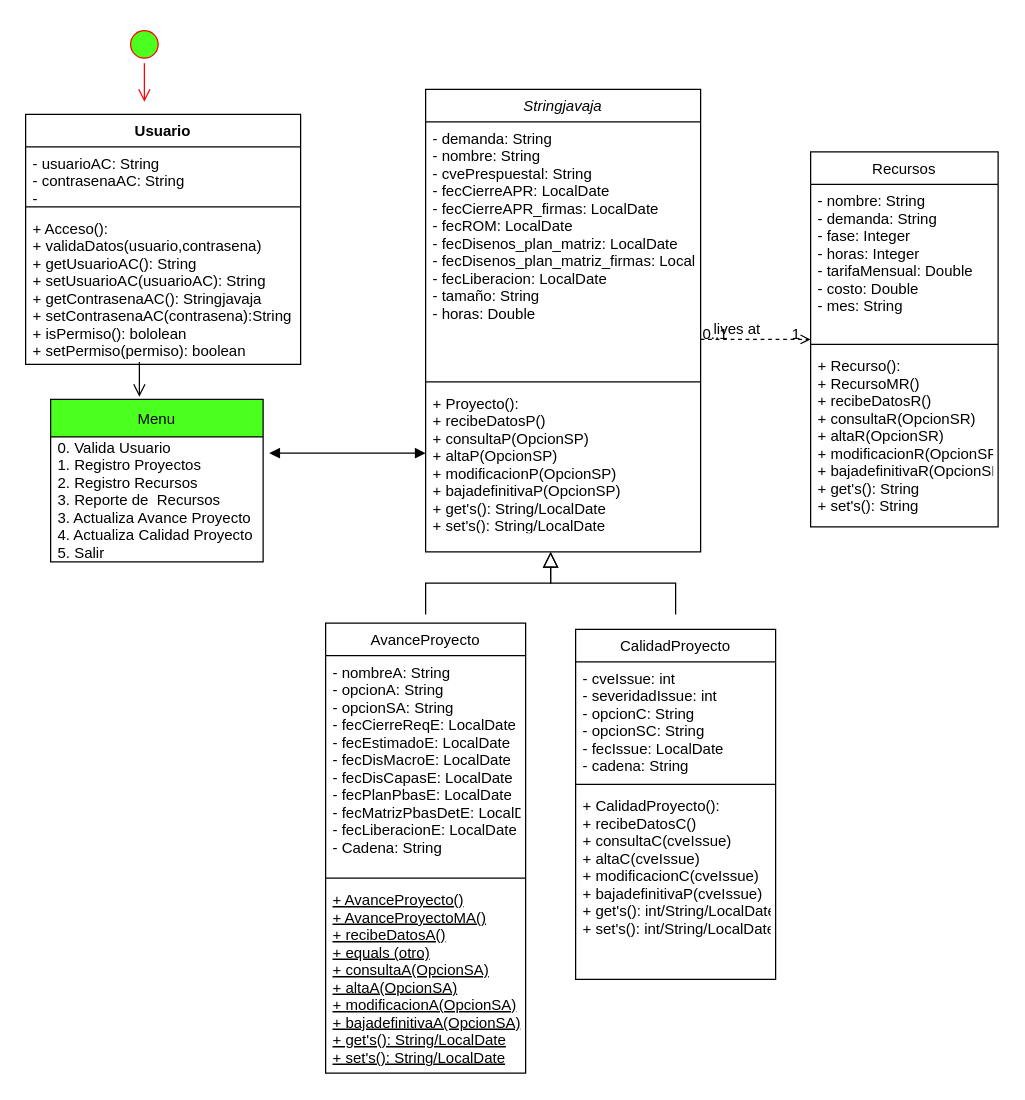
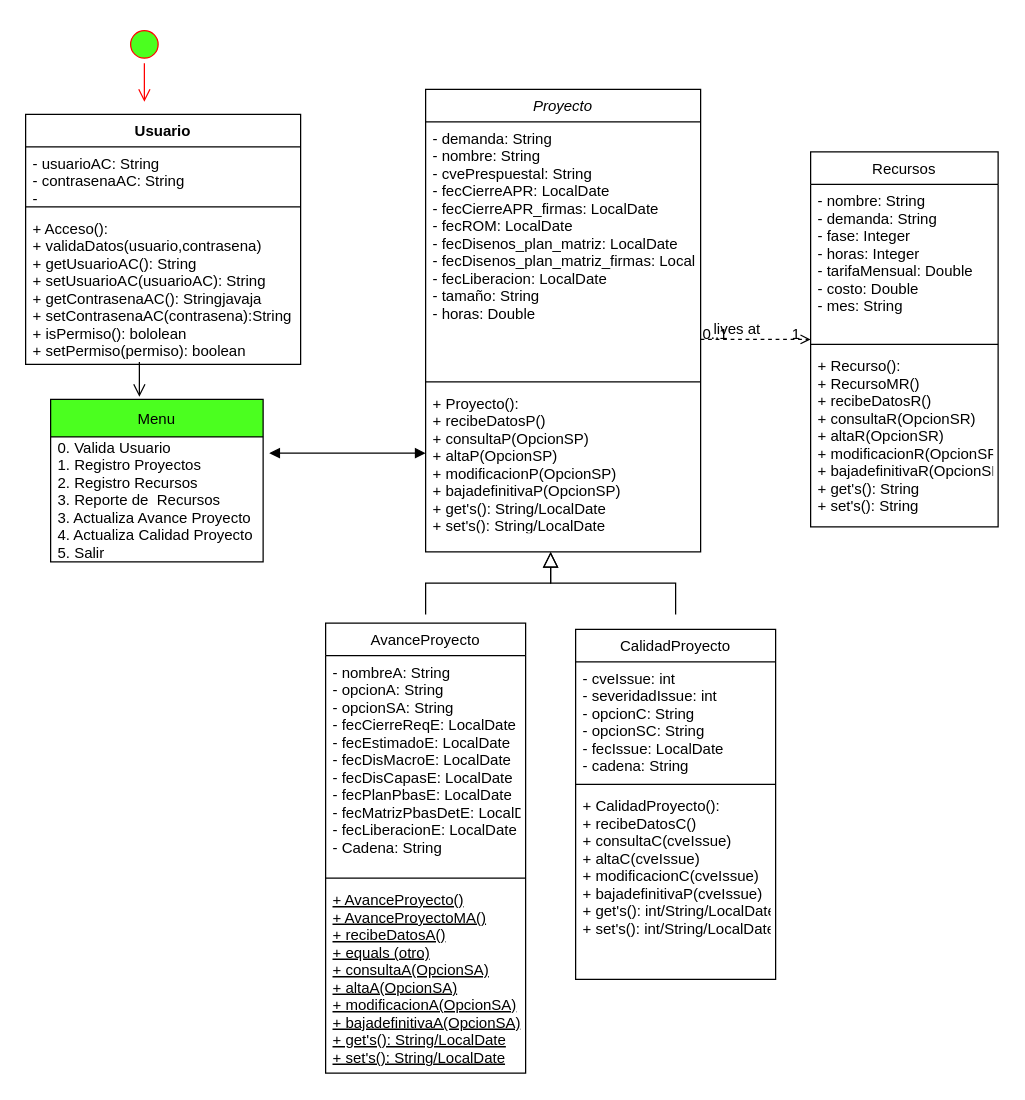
node "Stringjavaja": label "Stringjavaja" -> "Proyecto"
